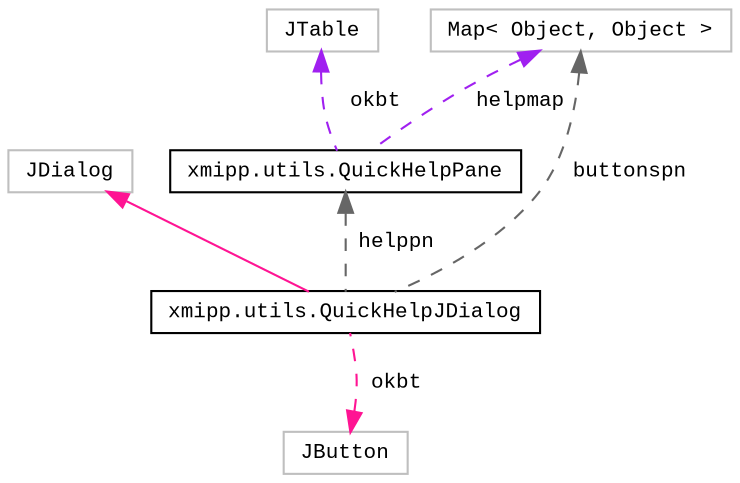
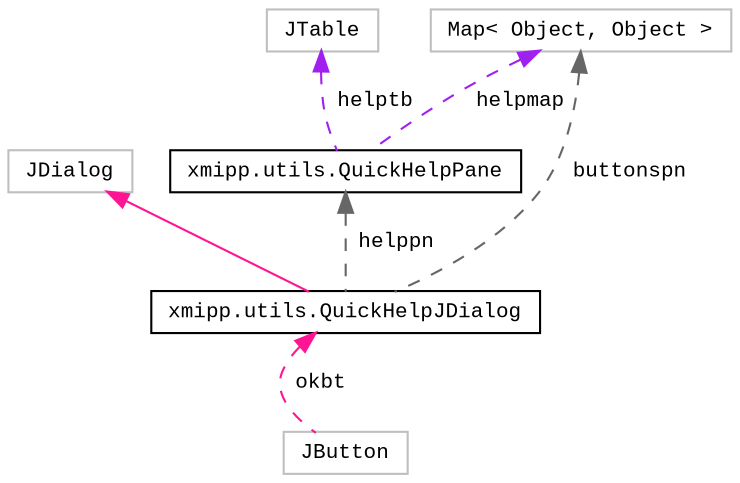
edge "xmipp.utils.QuickHelpPane" -> "JTable": label " okbt" -> " helptb"
edge "xmipp.utils.QuickHelpJDialog" -> "JButton": reversed
